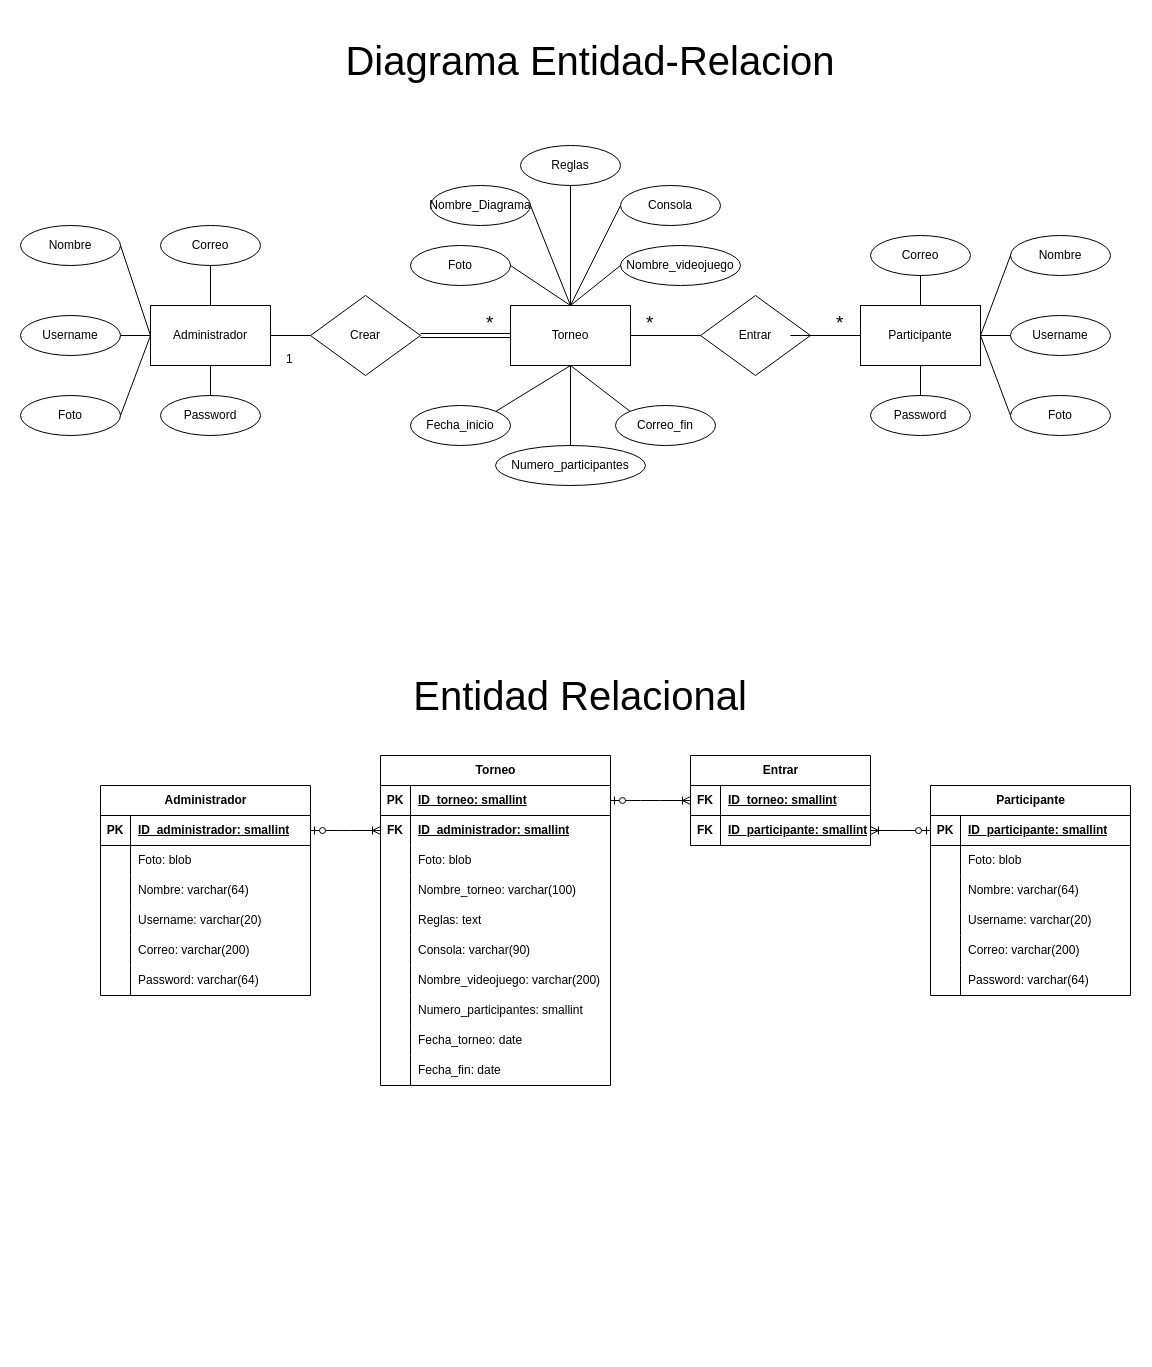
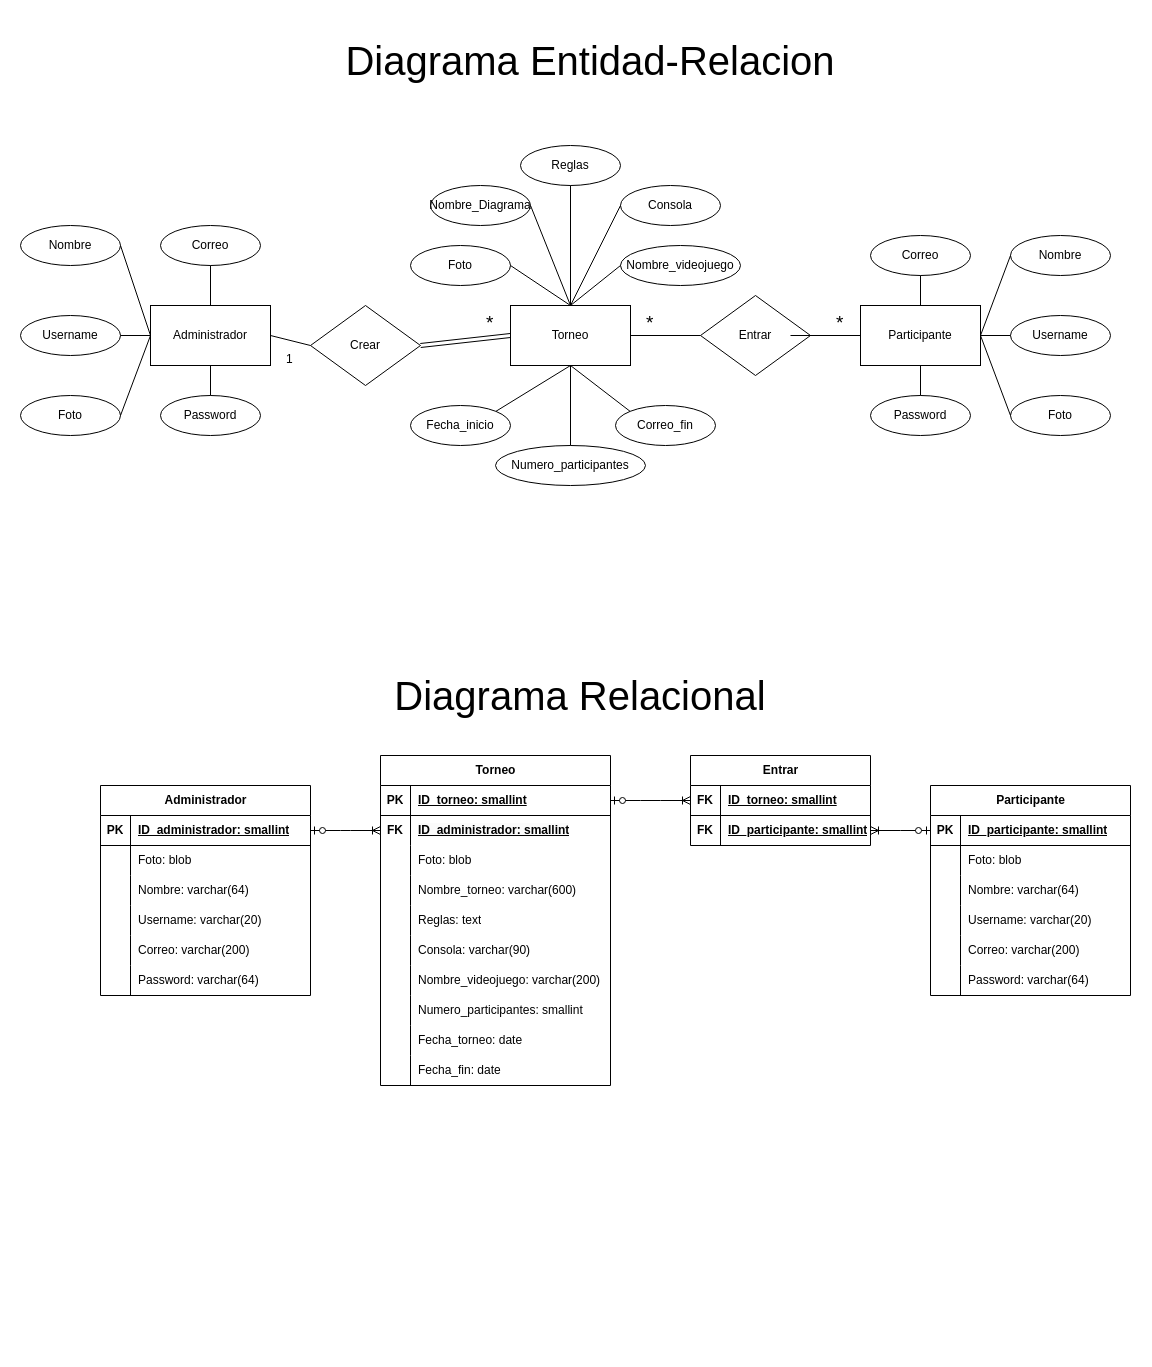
node "Crear": moved (366, 336) -> (366, 346)
node "Entidad Relacional": label "Entidad Relacional" -> "Diagrama Relacional"
node "Nombre_torneo: varchar(100)": label "Nombre_torneo: varchar(100)" -> "Nombre_torneo: varchar(600)"
